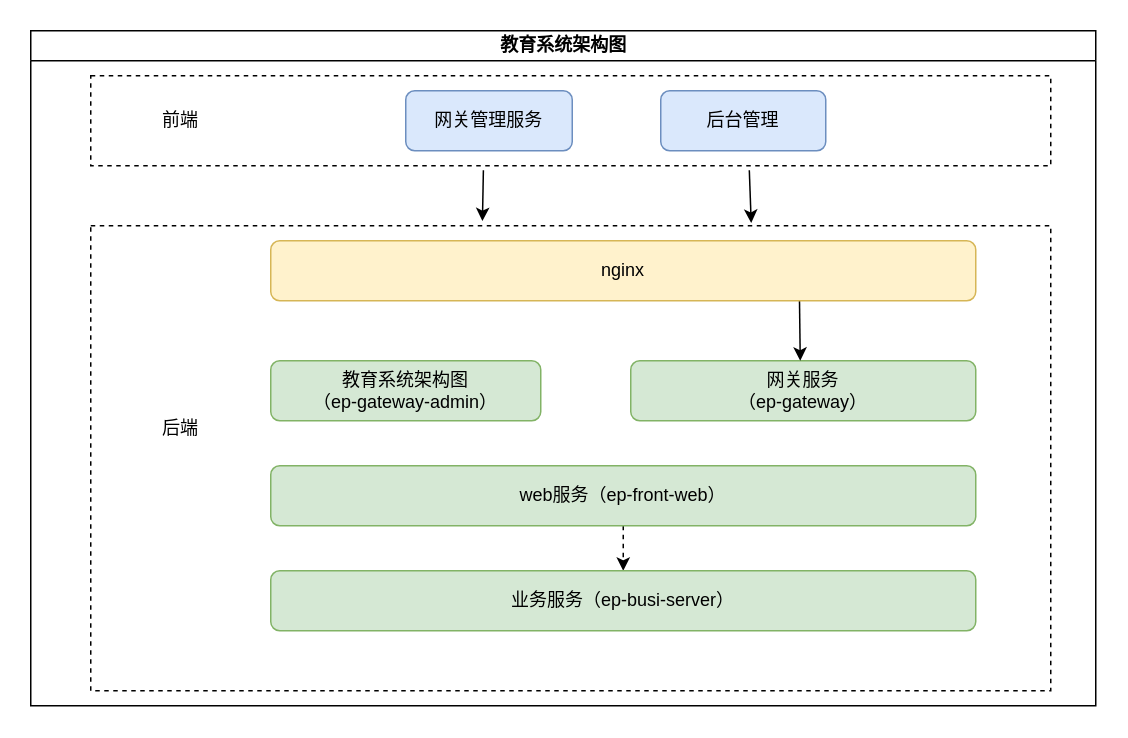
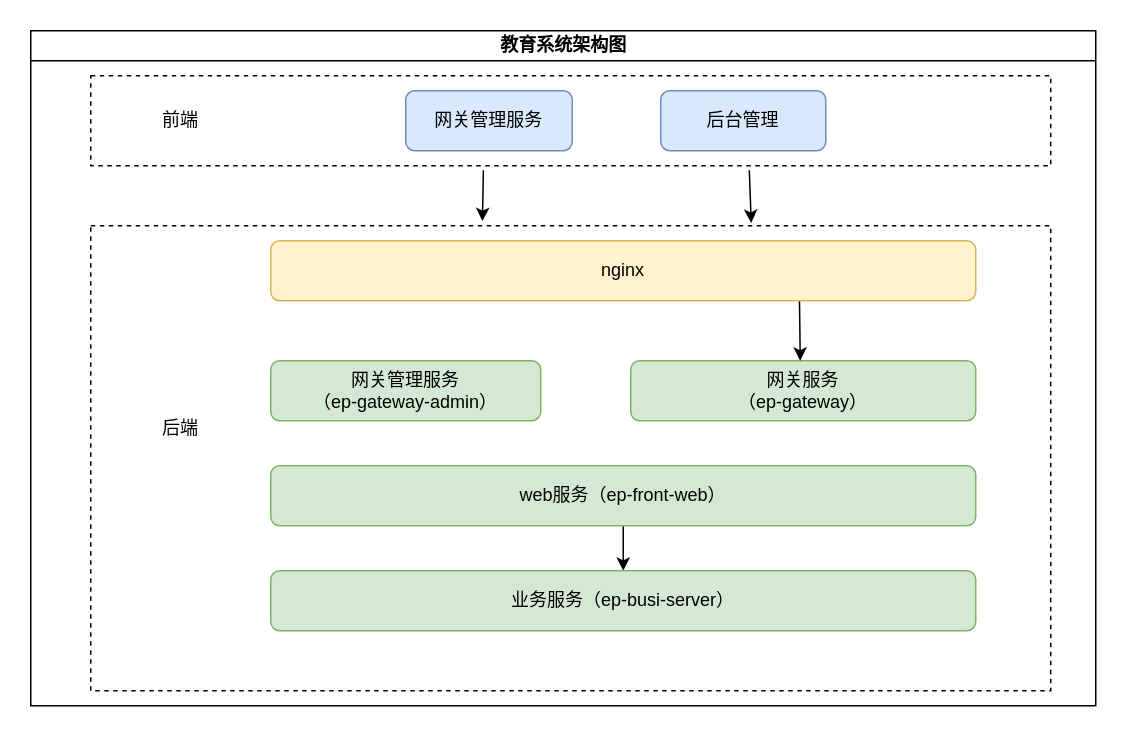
node "教育系统架构图 （ep-gateway-admin）": label "教育系统架构图 （ep-gateway-admin）" -> "网关管理服务 （ep-gateway-admin）"
edge "web服务（ep-front-web）" -> "业务服务（ep-busi-server）": style dashed -> solid
